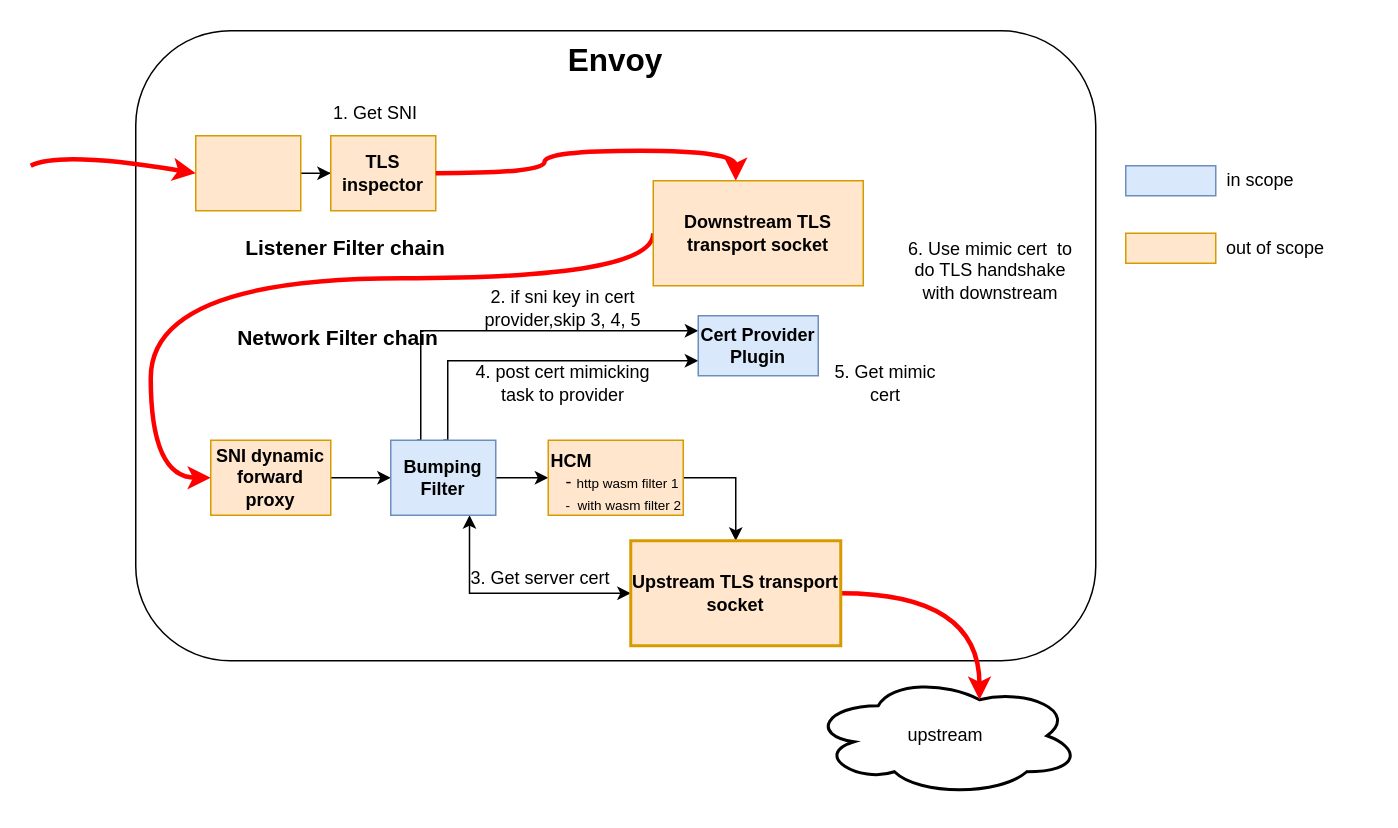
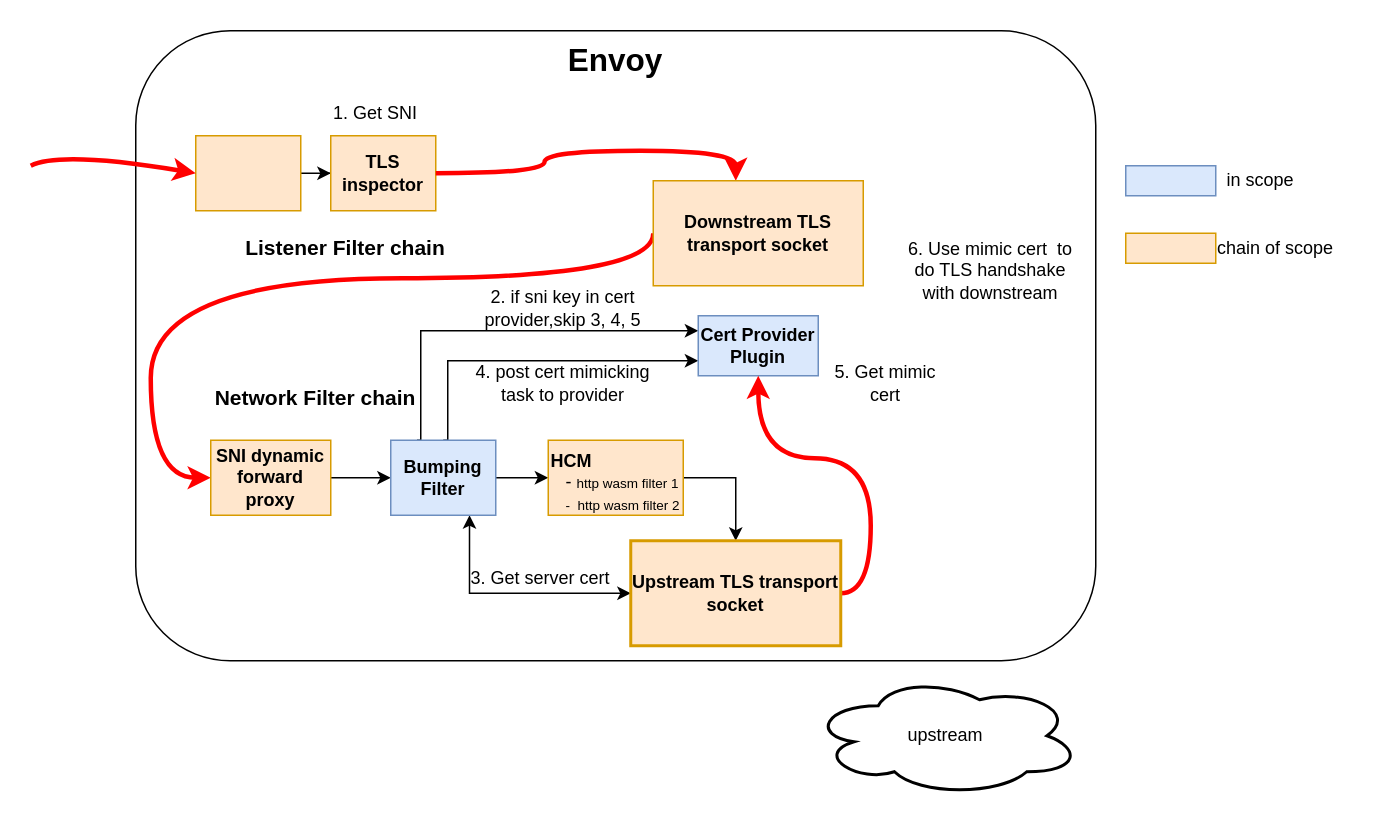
node "out of scope": label "out of scope" -> "chain of scope"
node "Network Filter chain": moved (338, 338) -> (316, 398)
node "HCM - http wasm filter 1 - with wasm filter 2": label "HCM - http wasm filter 1 - with wasm filter 2" -> "HCM - http wasm filter 1 - http wasm filter 2"
edge "Upstream TLS transport socket" -> "upstream": now "Upstream TLS transport socket" -> "Cert Provider Plugin"
